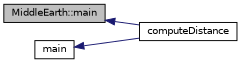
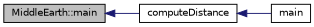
edge "computeDistance" -> "main": reversed
